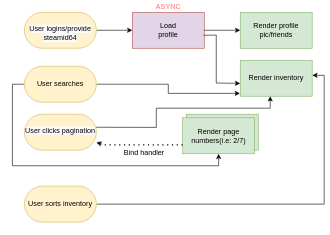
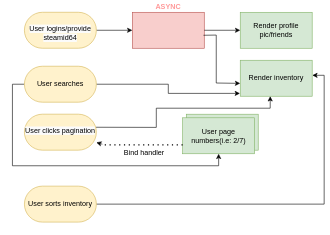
node "Load profile": removed
node "ASYNC": fillcolor #e1d5e7 -> #f8cecc
node "Render page numbers(i.e: 2/7)": label "Render page numbers(i.e: 2/7)" -> "User page numbers(i.e: 2/7)"
